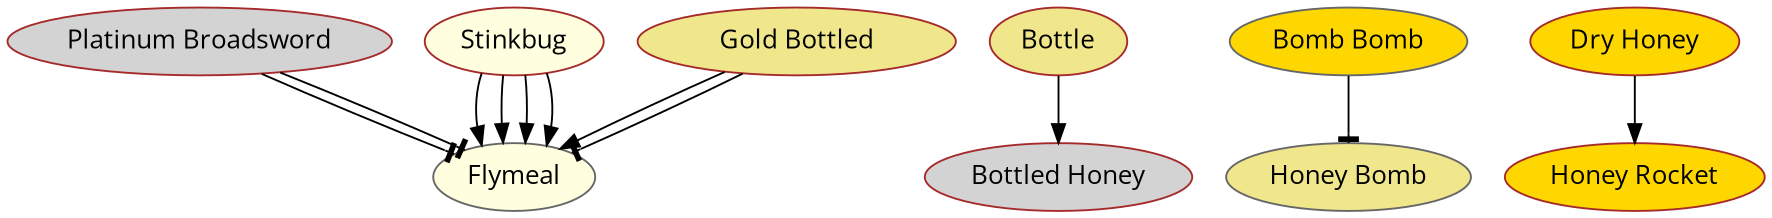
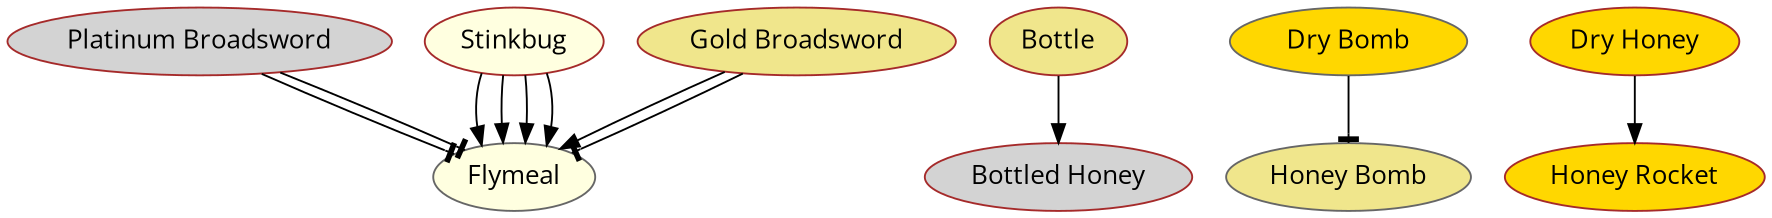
node "Gold Bottled": label "Gold Bottled" -> "Gold Broadsword"
node "Bomb Bomb": label "Bomb Bomb" -> "Dry Bomb"
